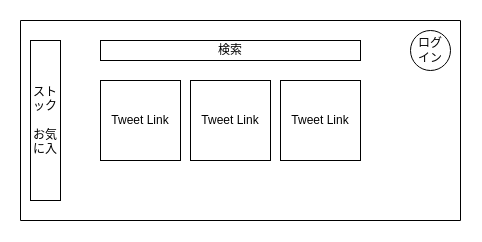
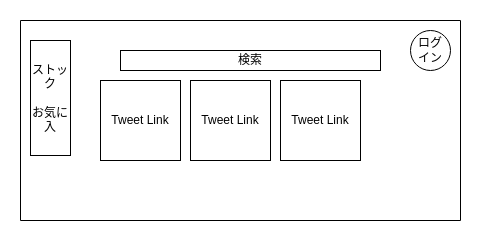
node "検索": moved (231, 51) -> (251, 61)
node "ストック お気に入": size 30x160 -> 40x115
